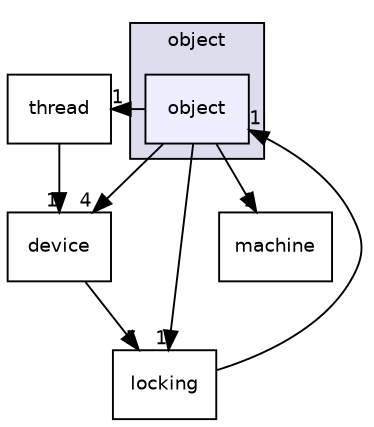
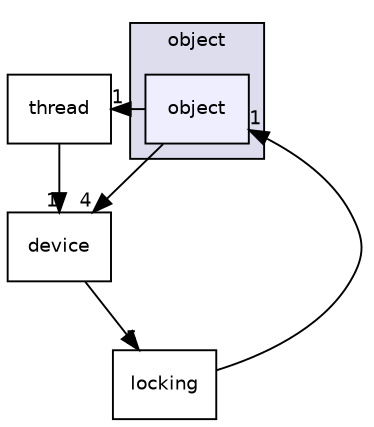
edge "object" -> "locking": removed
node "machine": removed
